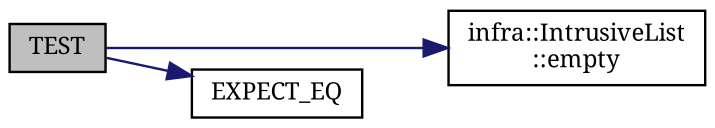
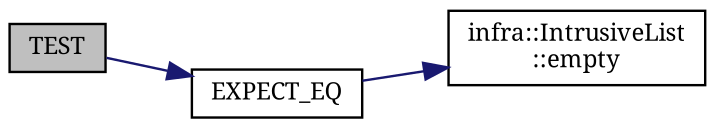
edge "TEST" -> "infra::IntrusiveList ::empty": now "EXPECT_EQ" -> "infra::IntrusiveList ::empty"
